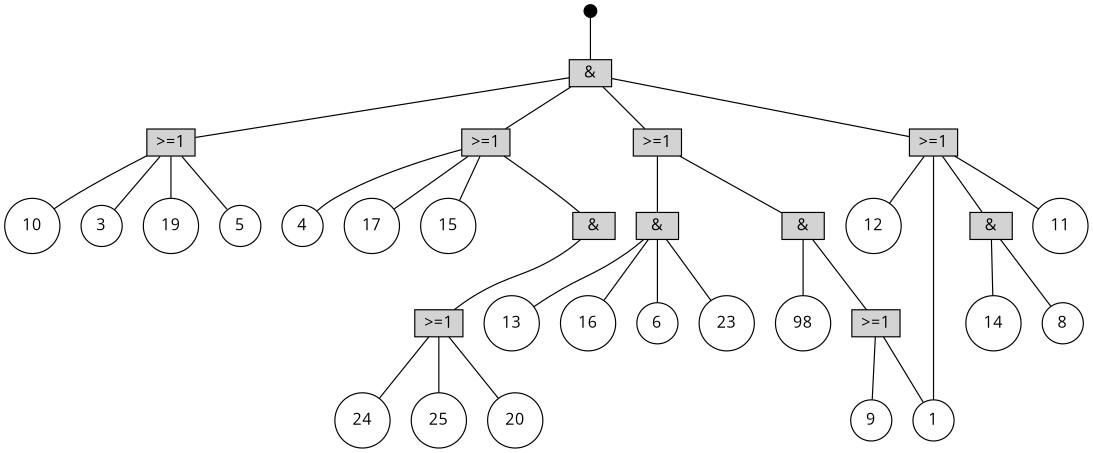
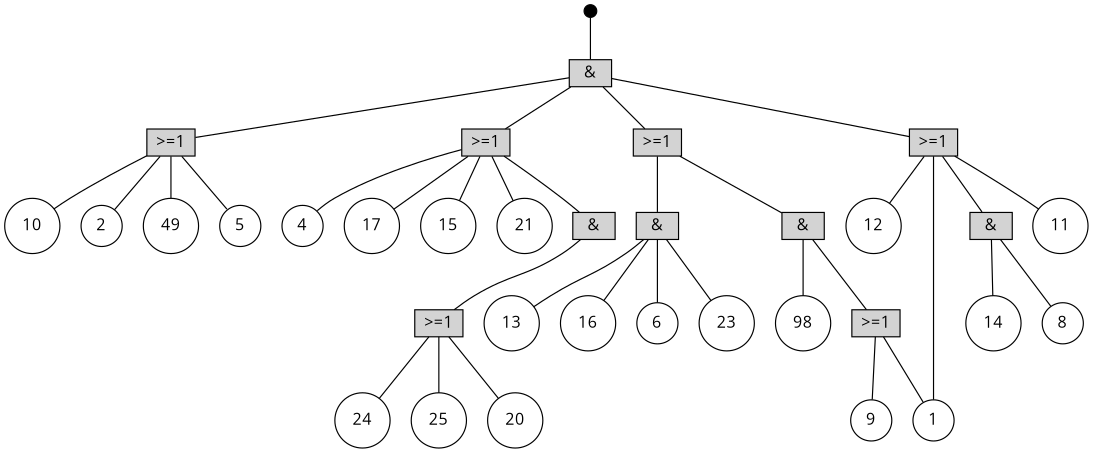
node "3": label "3" -> "2"
node "19": label "19" -> "49"
node "21": added
